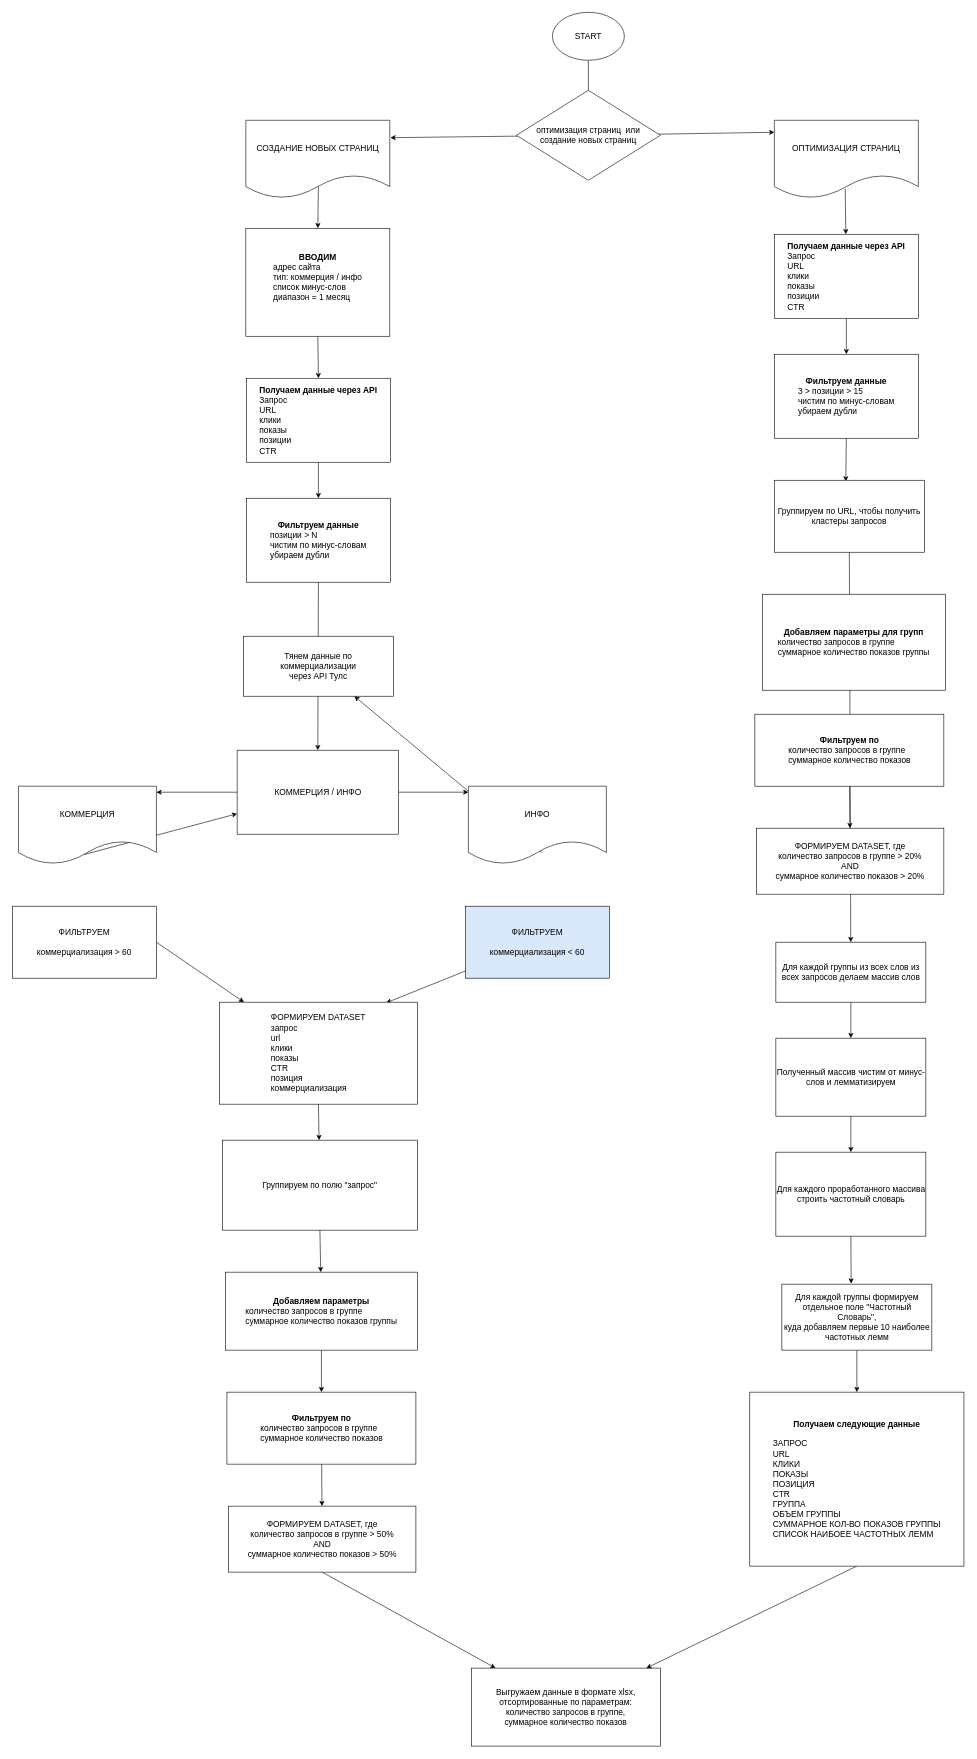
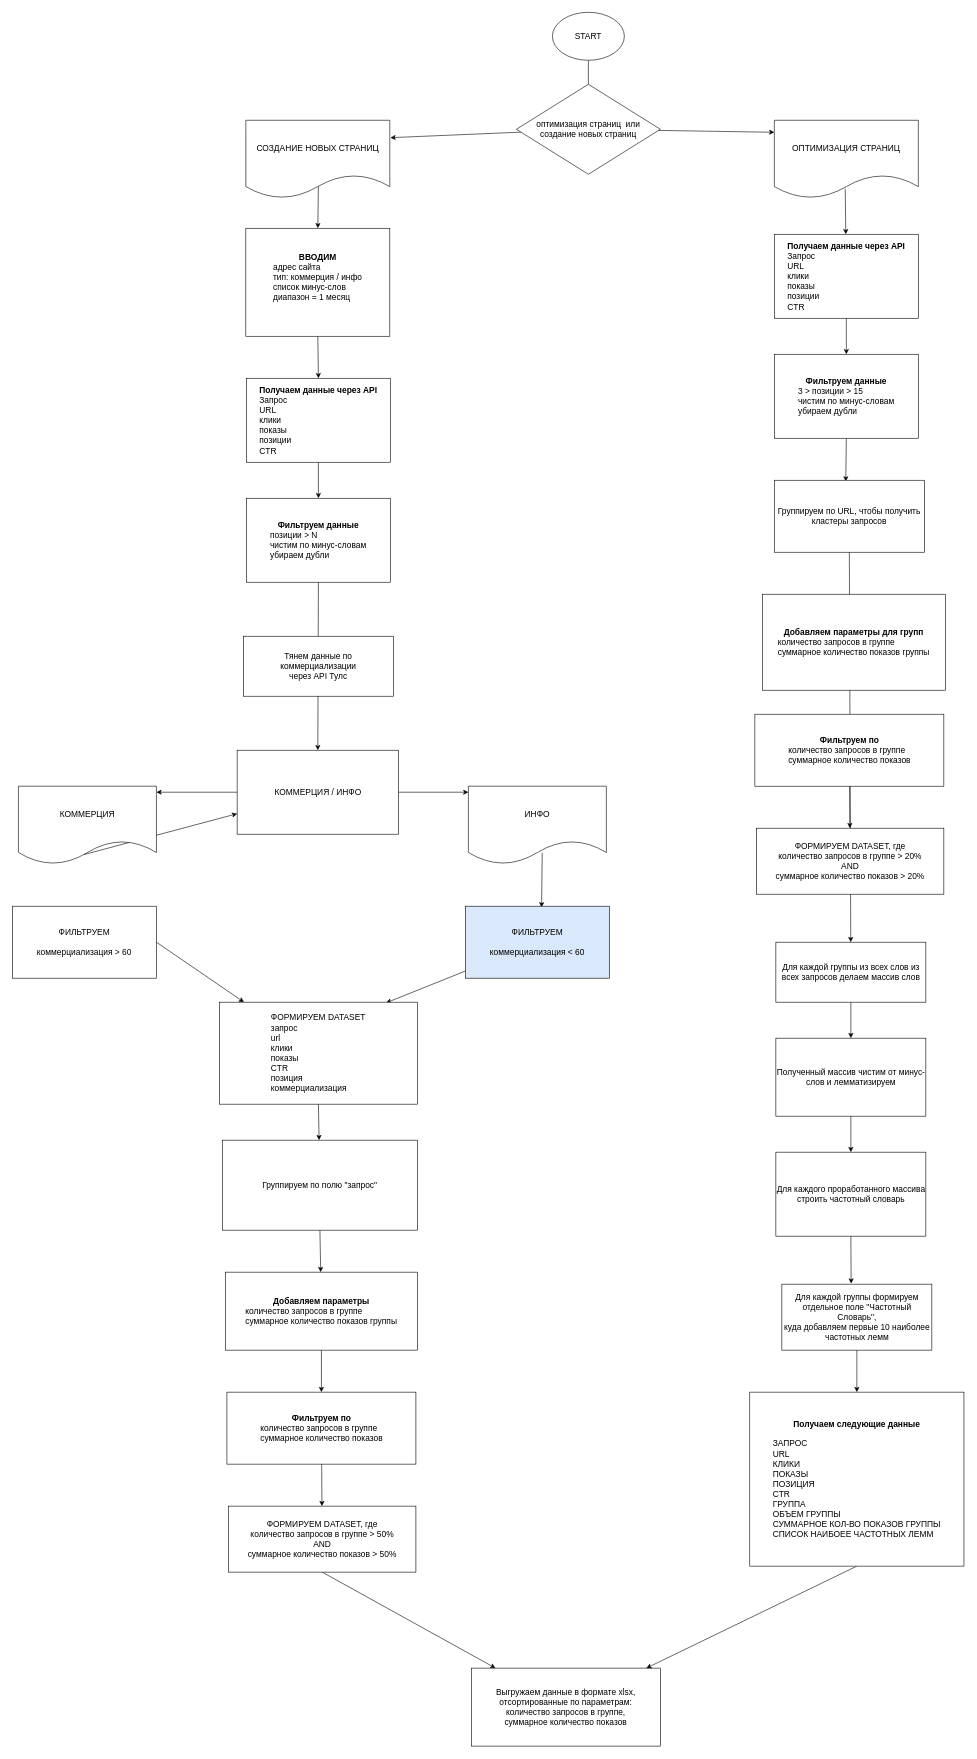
node "оптимизация страниц или создание новых страниц": moved (588, 135) -> (588, 129)
edge "ИНФО" -> "Тянем данные по коммерциализации через API Тулс": now "ИНФО" -> "ФИЛЬТРУЕМ коммерциализация < 60"
